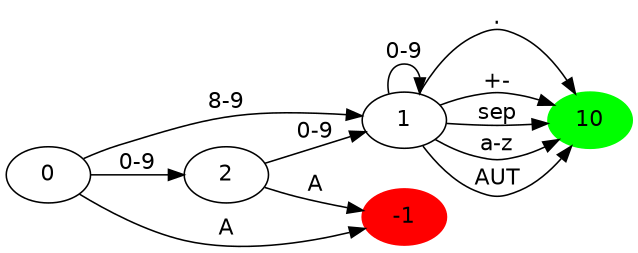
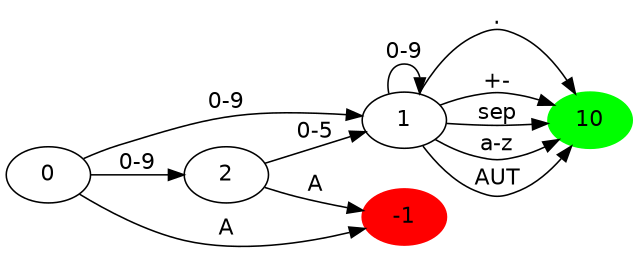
edge "0" -> "1": label "8-9" -> "0-9"
edge "2" -> "1": label "0-9" -> "0-5"
